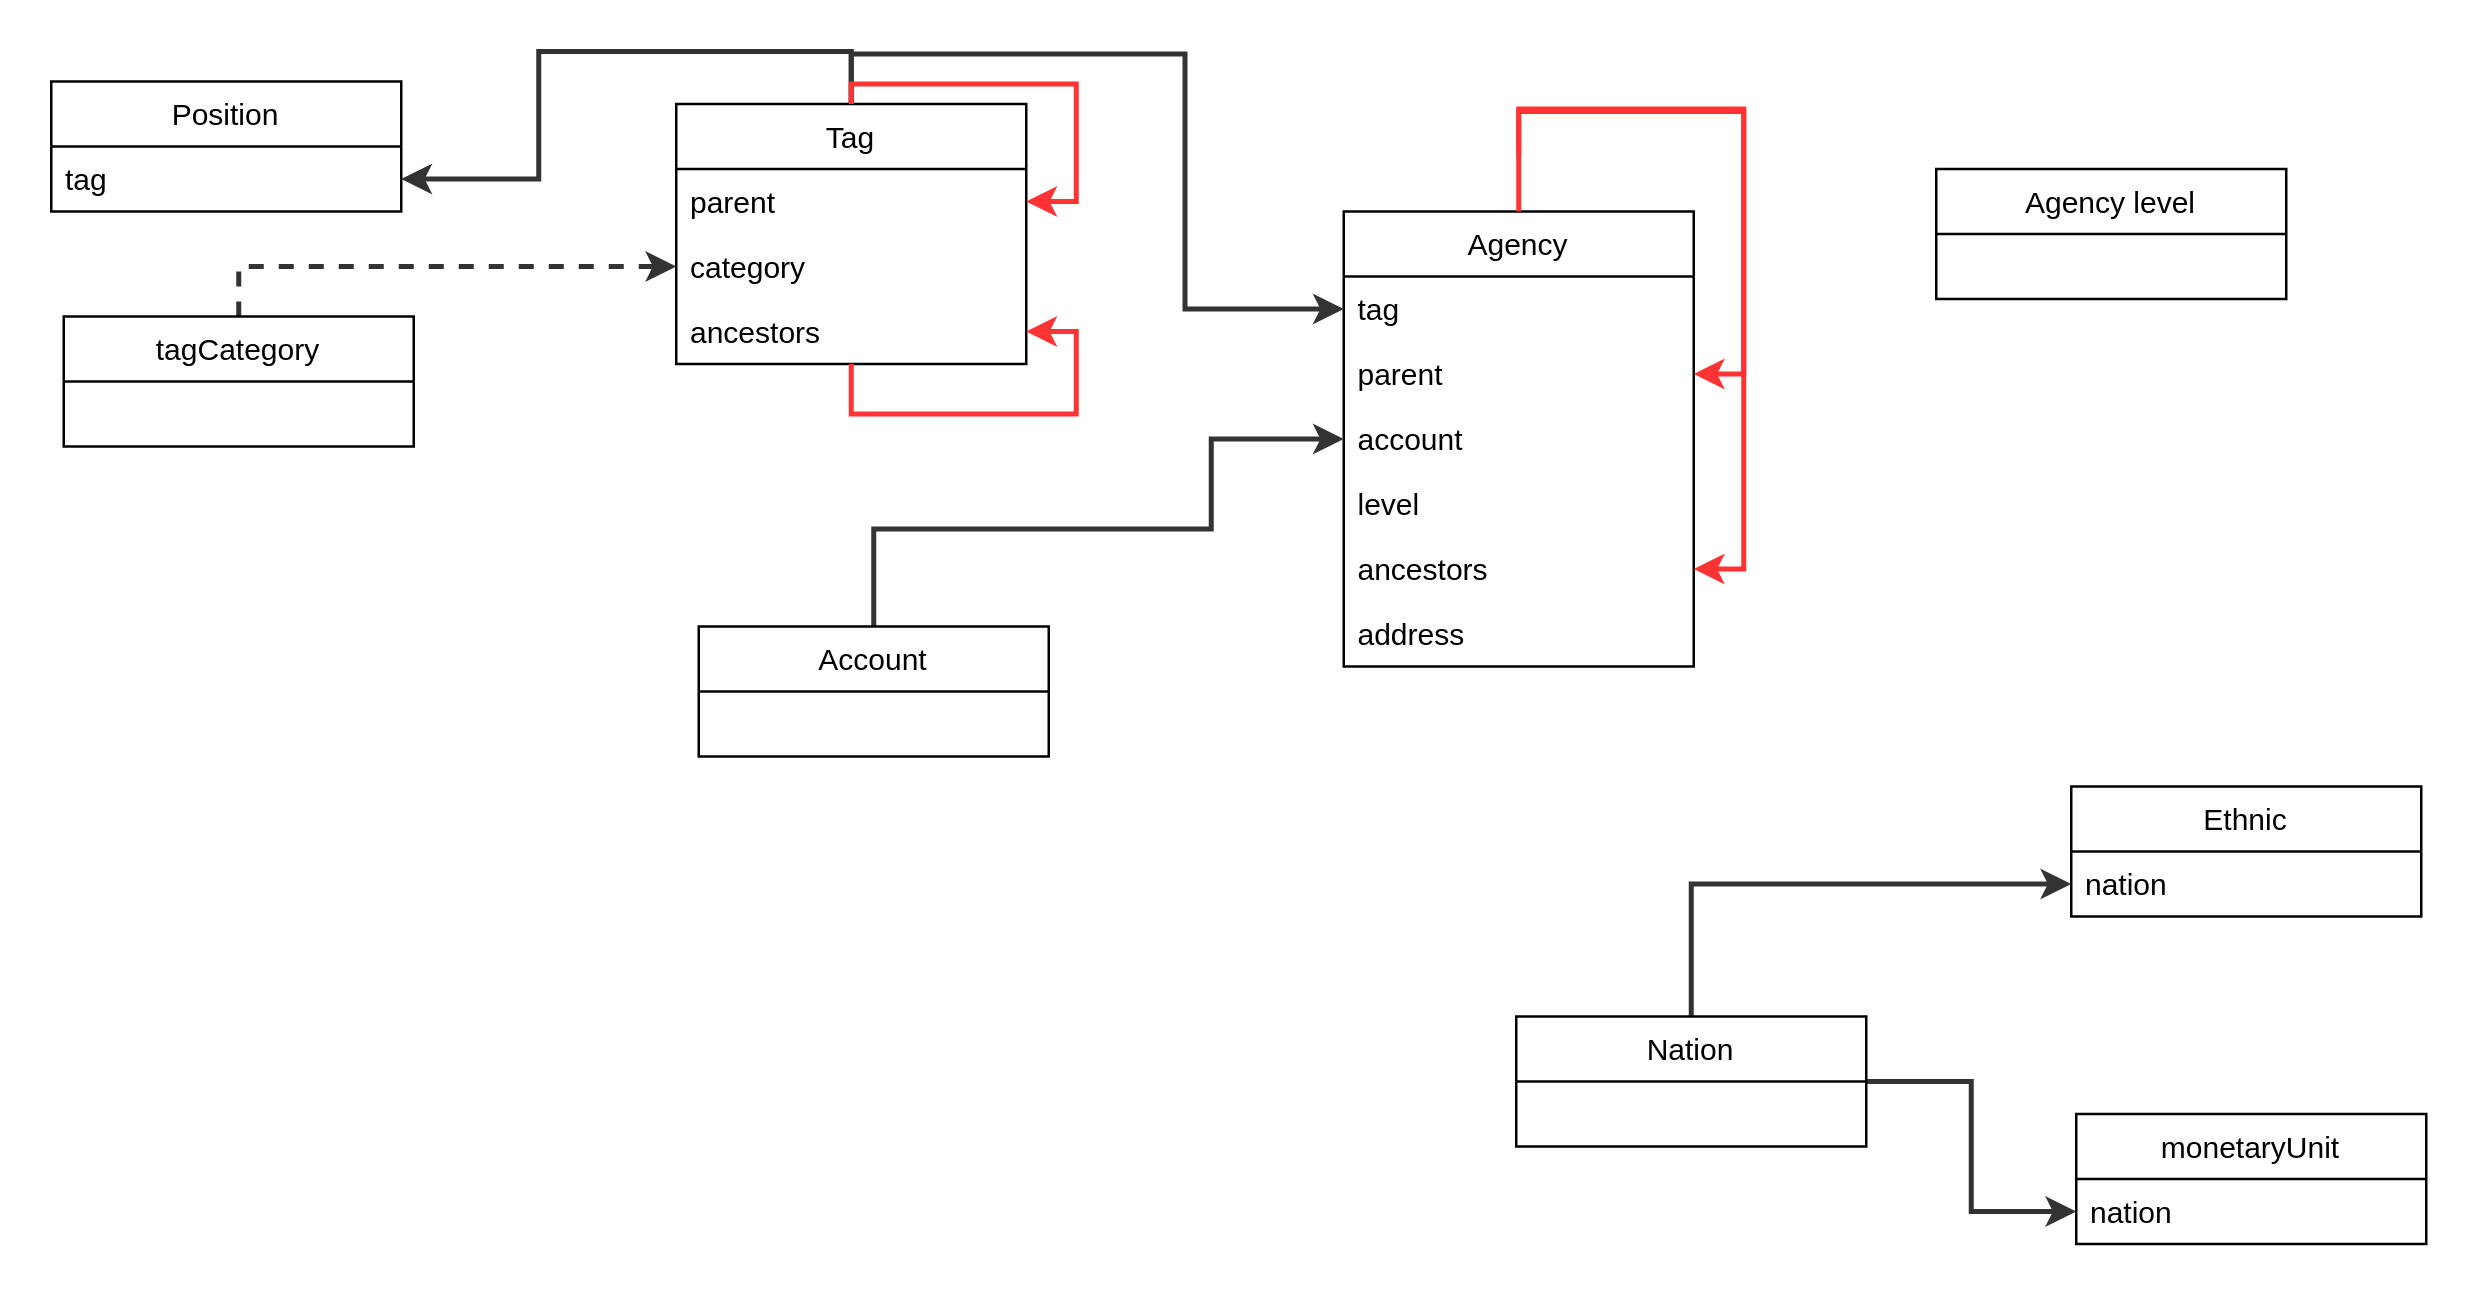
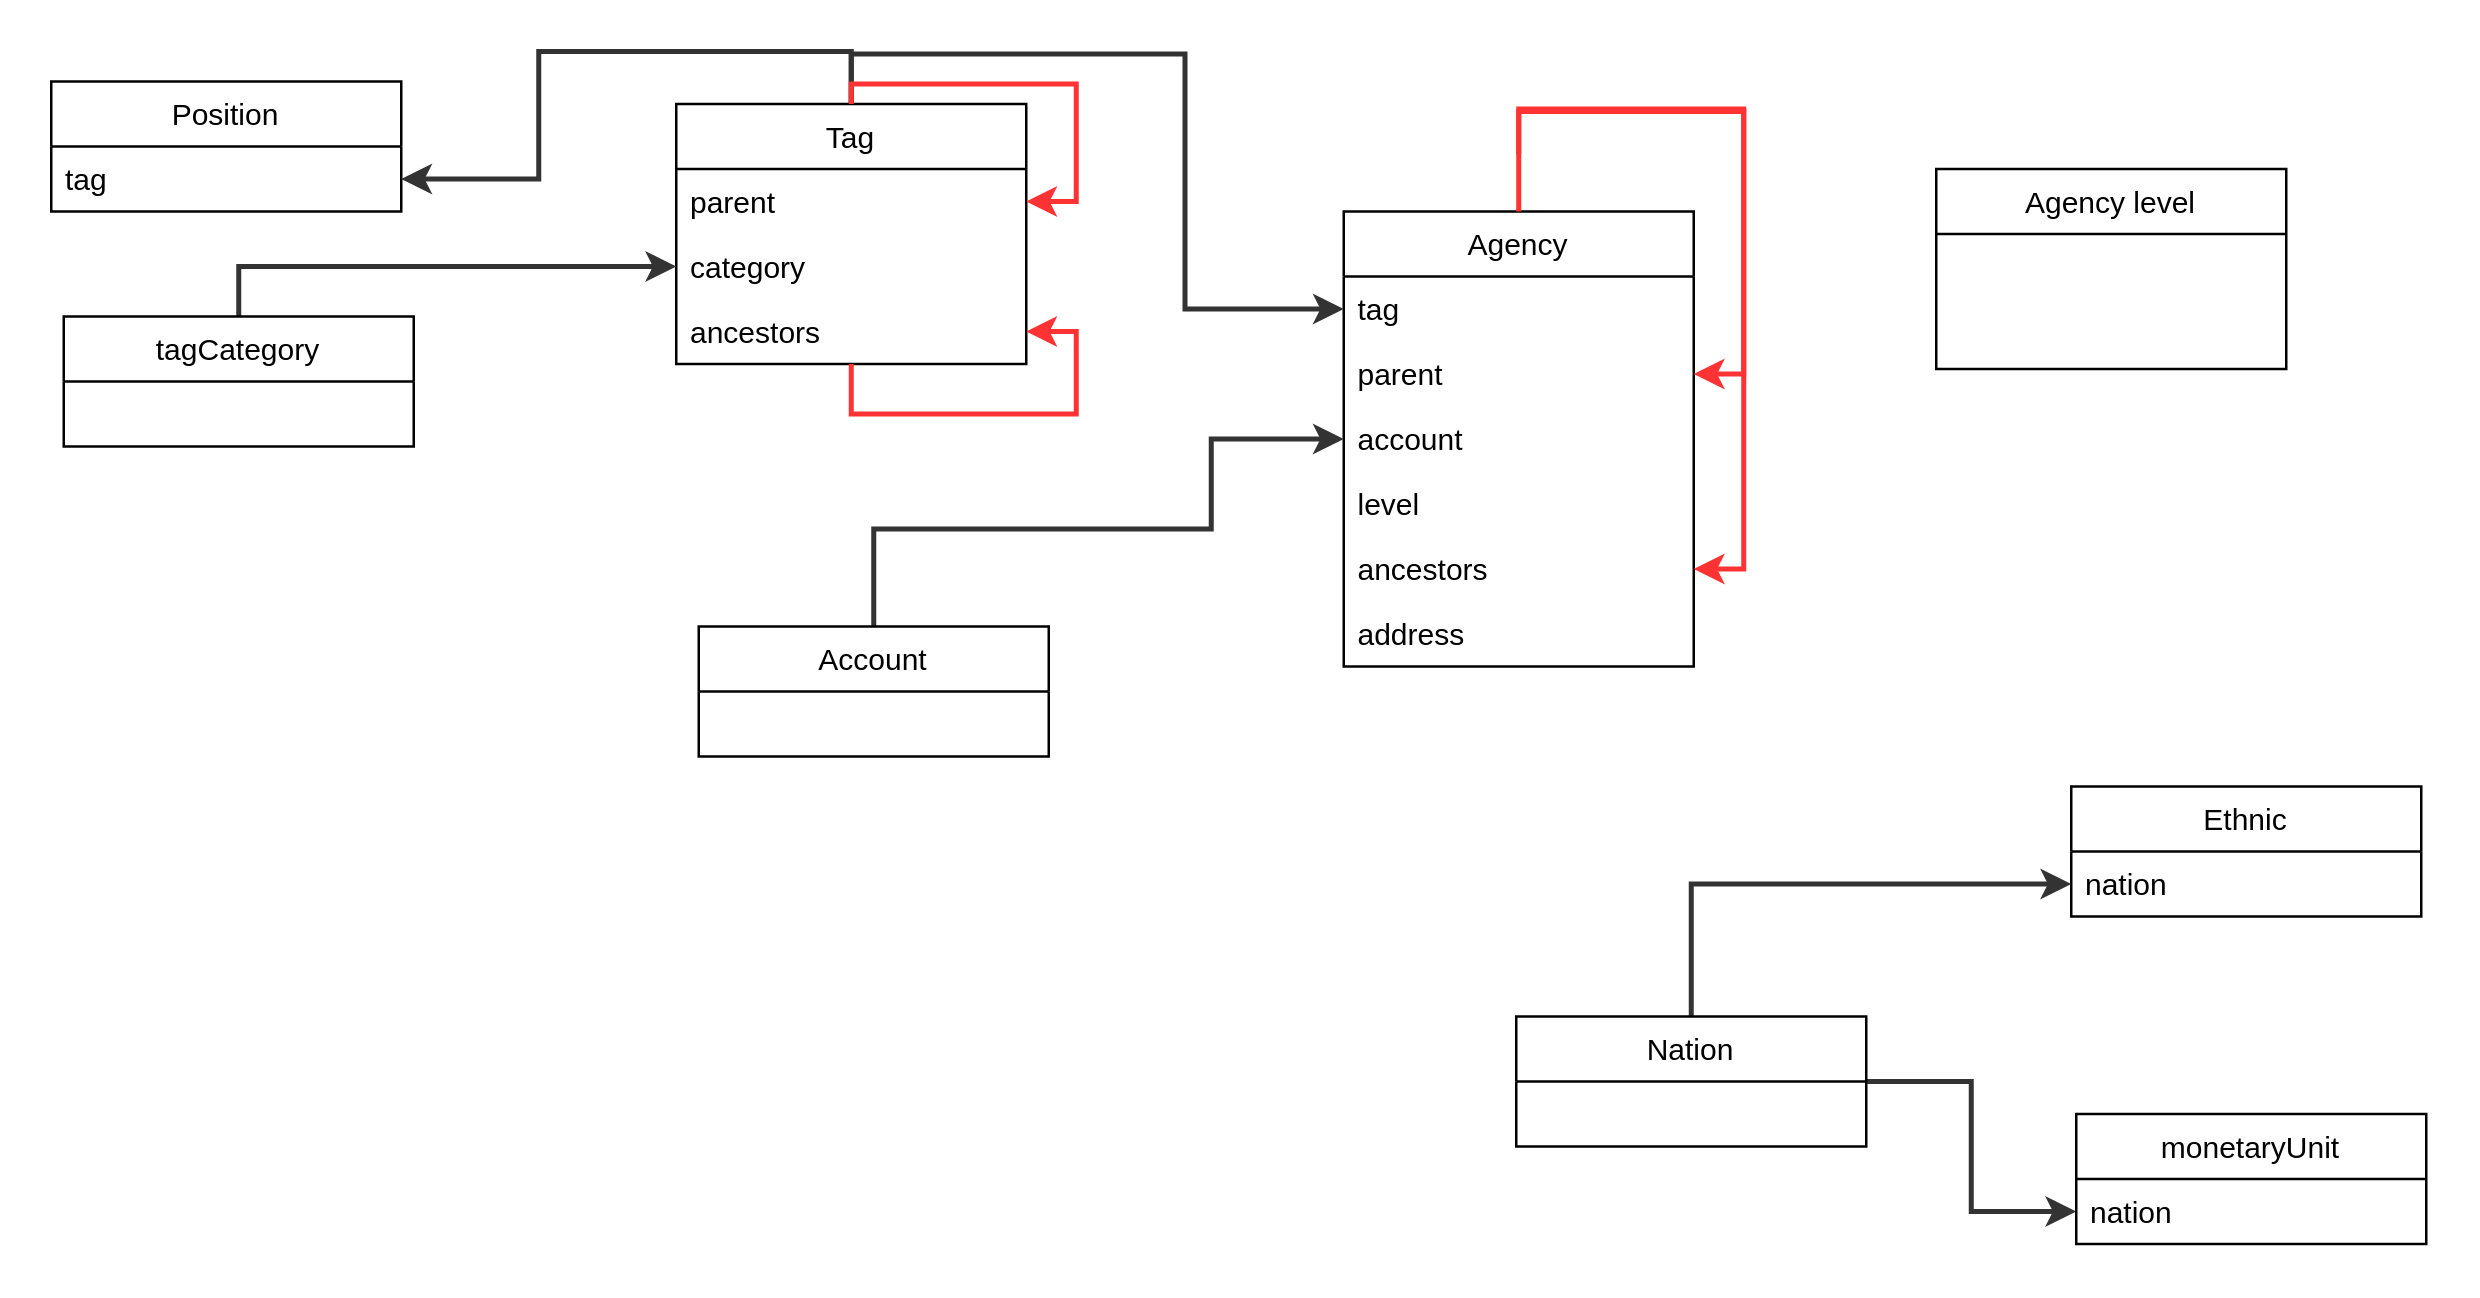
node "Agency level": size 350x130 -> 350x200
edge "tagCategory" -> "category": style dashed -> solid
